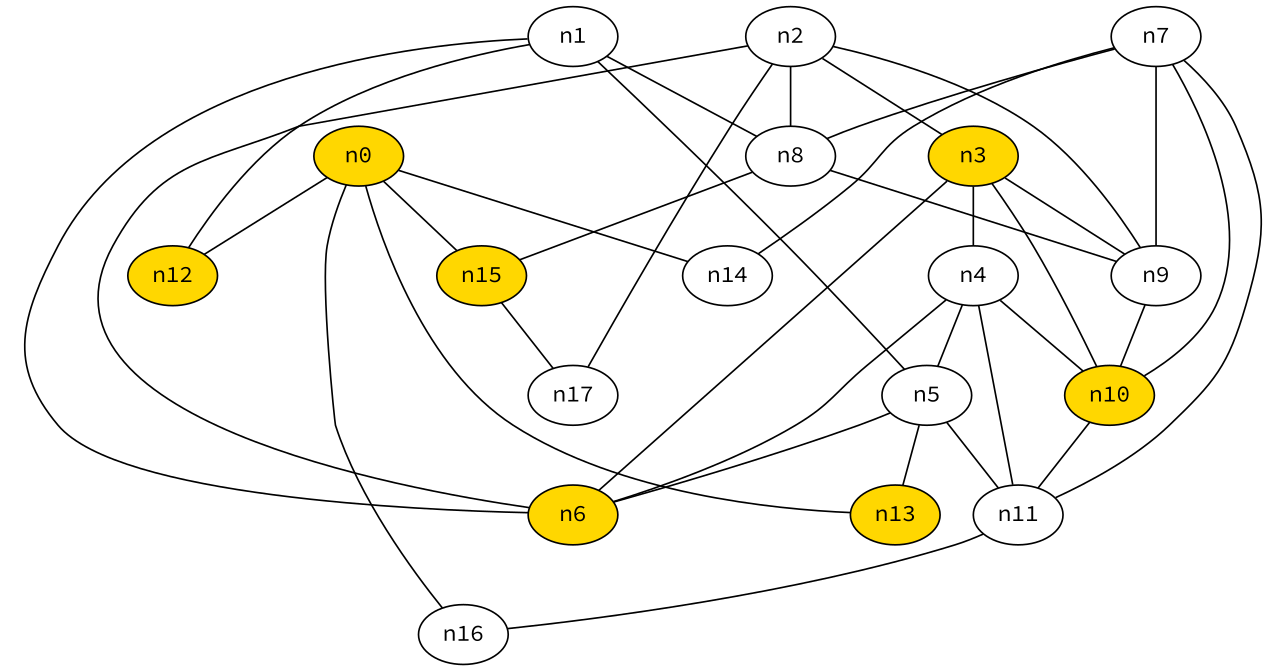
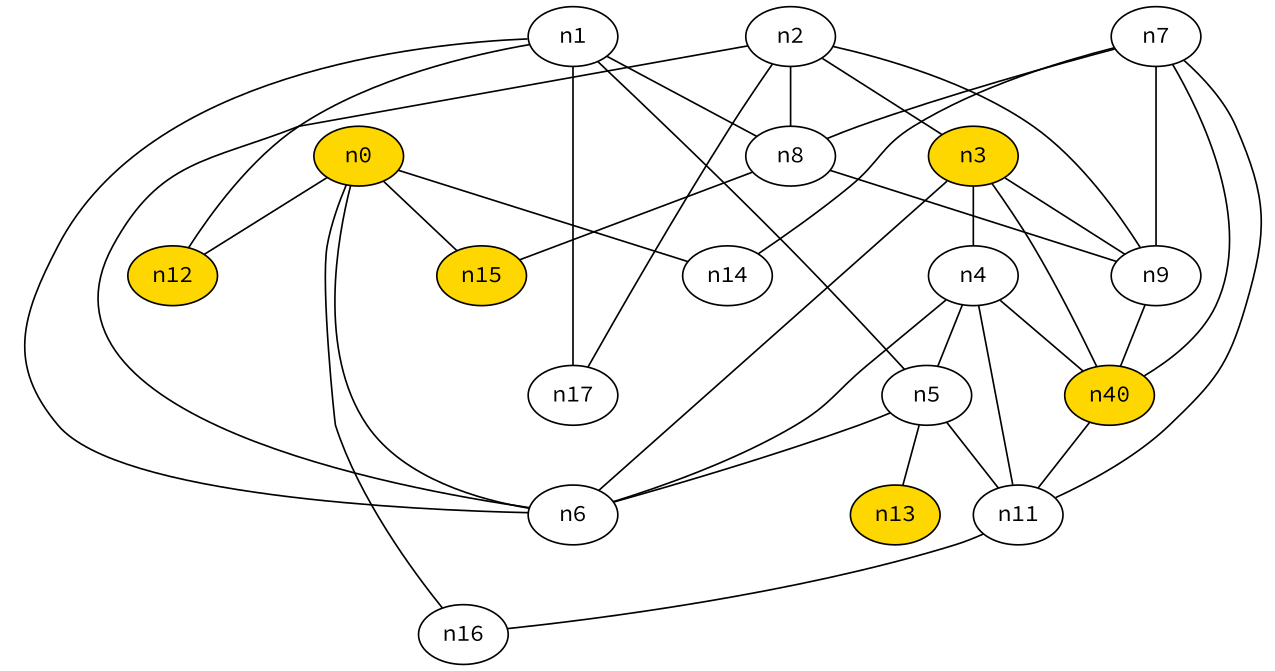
edge "n15" -- "n17": now "n1" -- "n17"
node "n10": label "n10" -> "n40"
edge "n0" -- "n13": now "n0" -- "n6"
node "n6": fillcolor gold -> white
